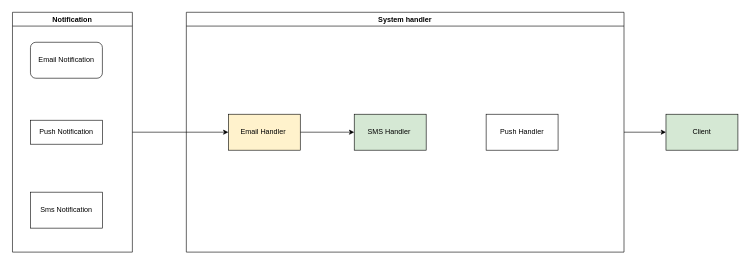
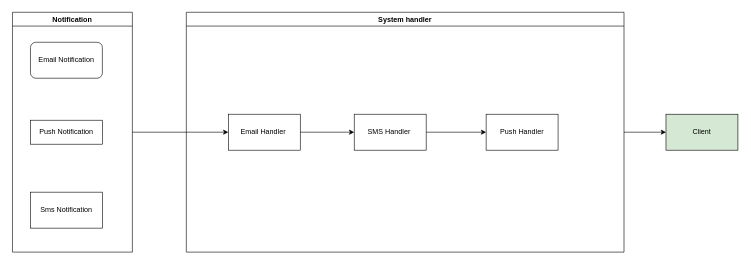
node "Email Handler": fillcolor #fff2cc -> #ffffff
node "SMS Handler": fillcolor #d5e8d4 -> #ffffff
edge "SMS Handler" -> "Push Handler": added
